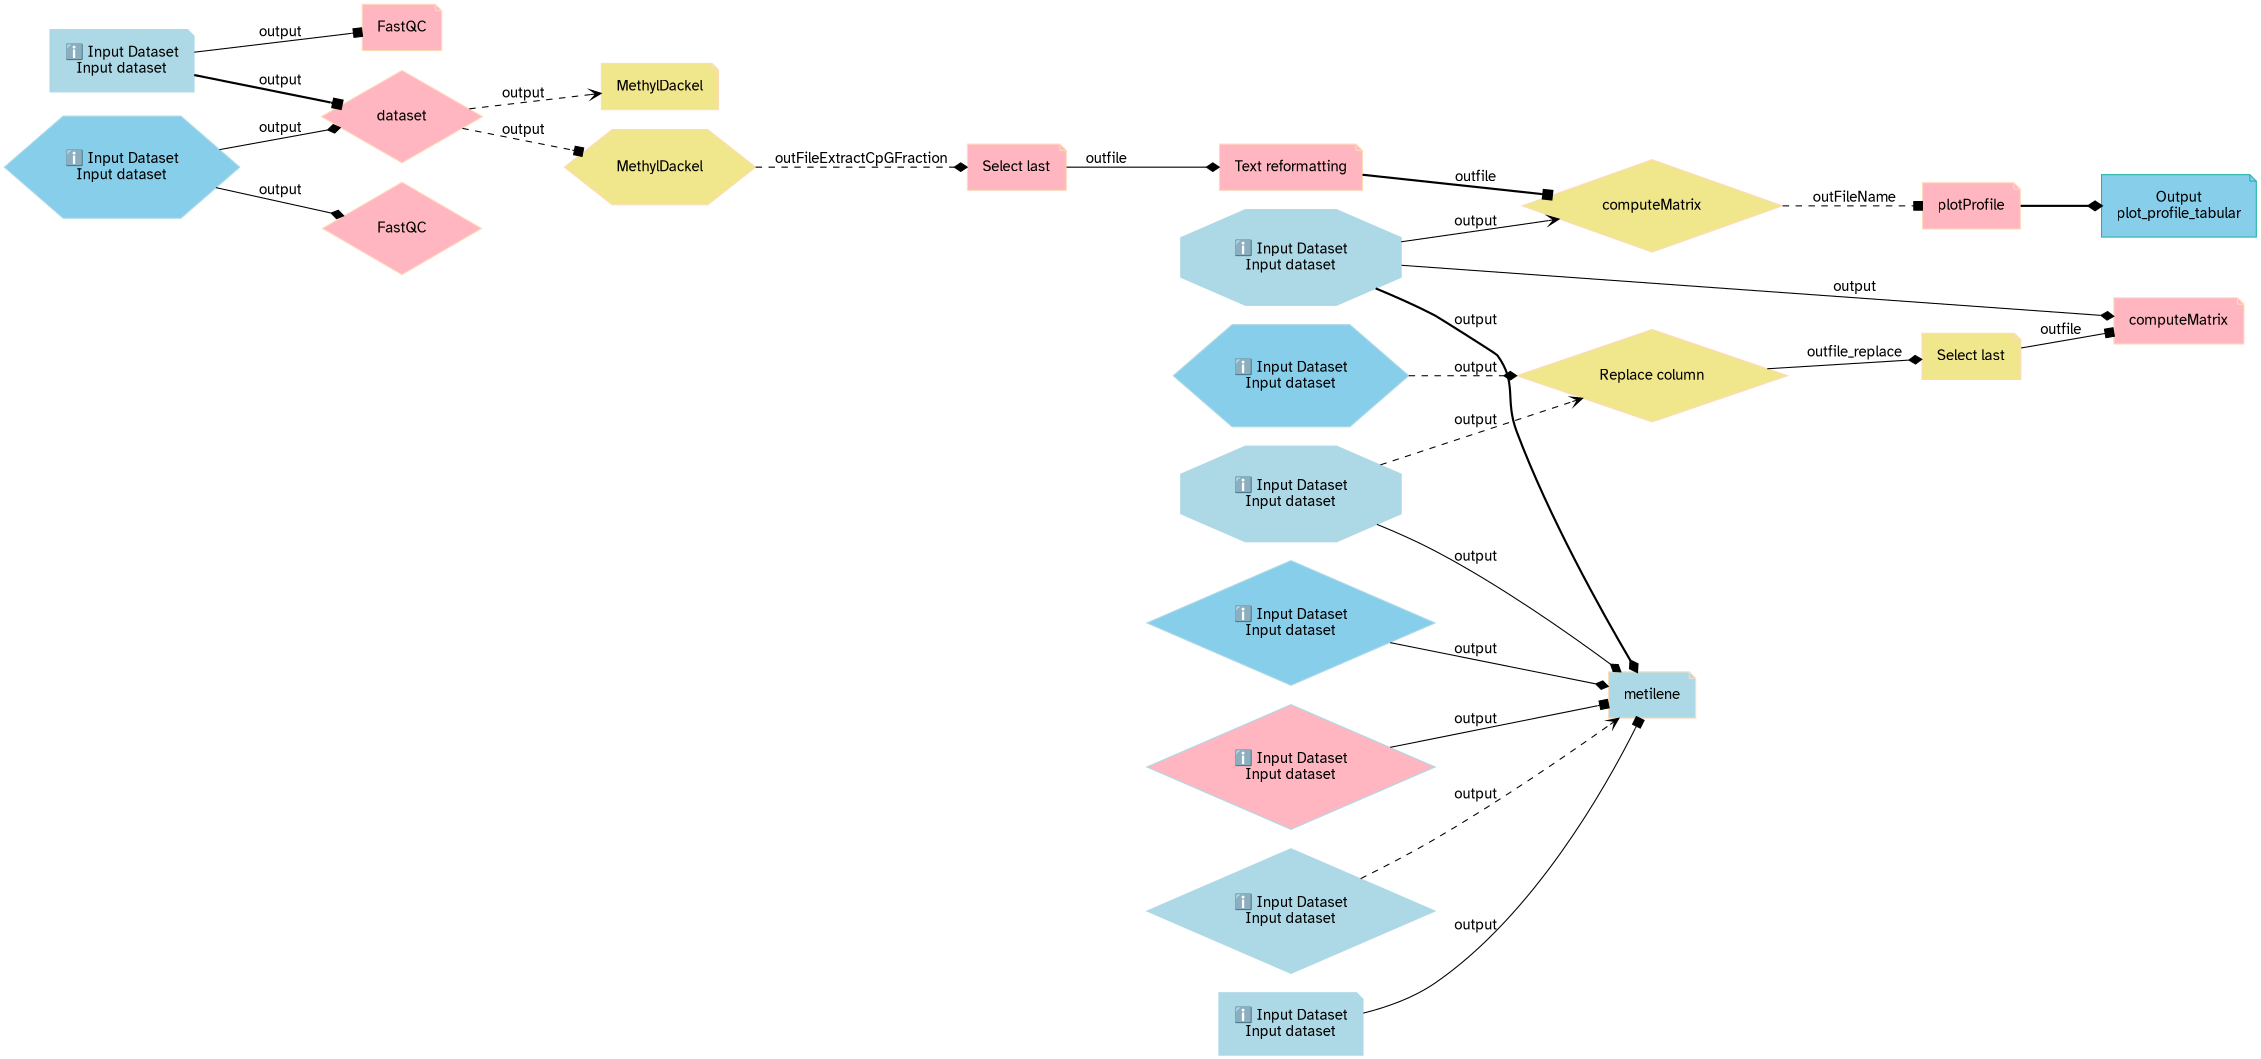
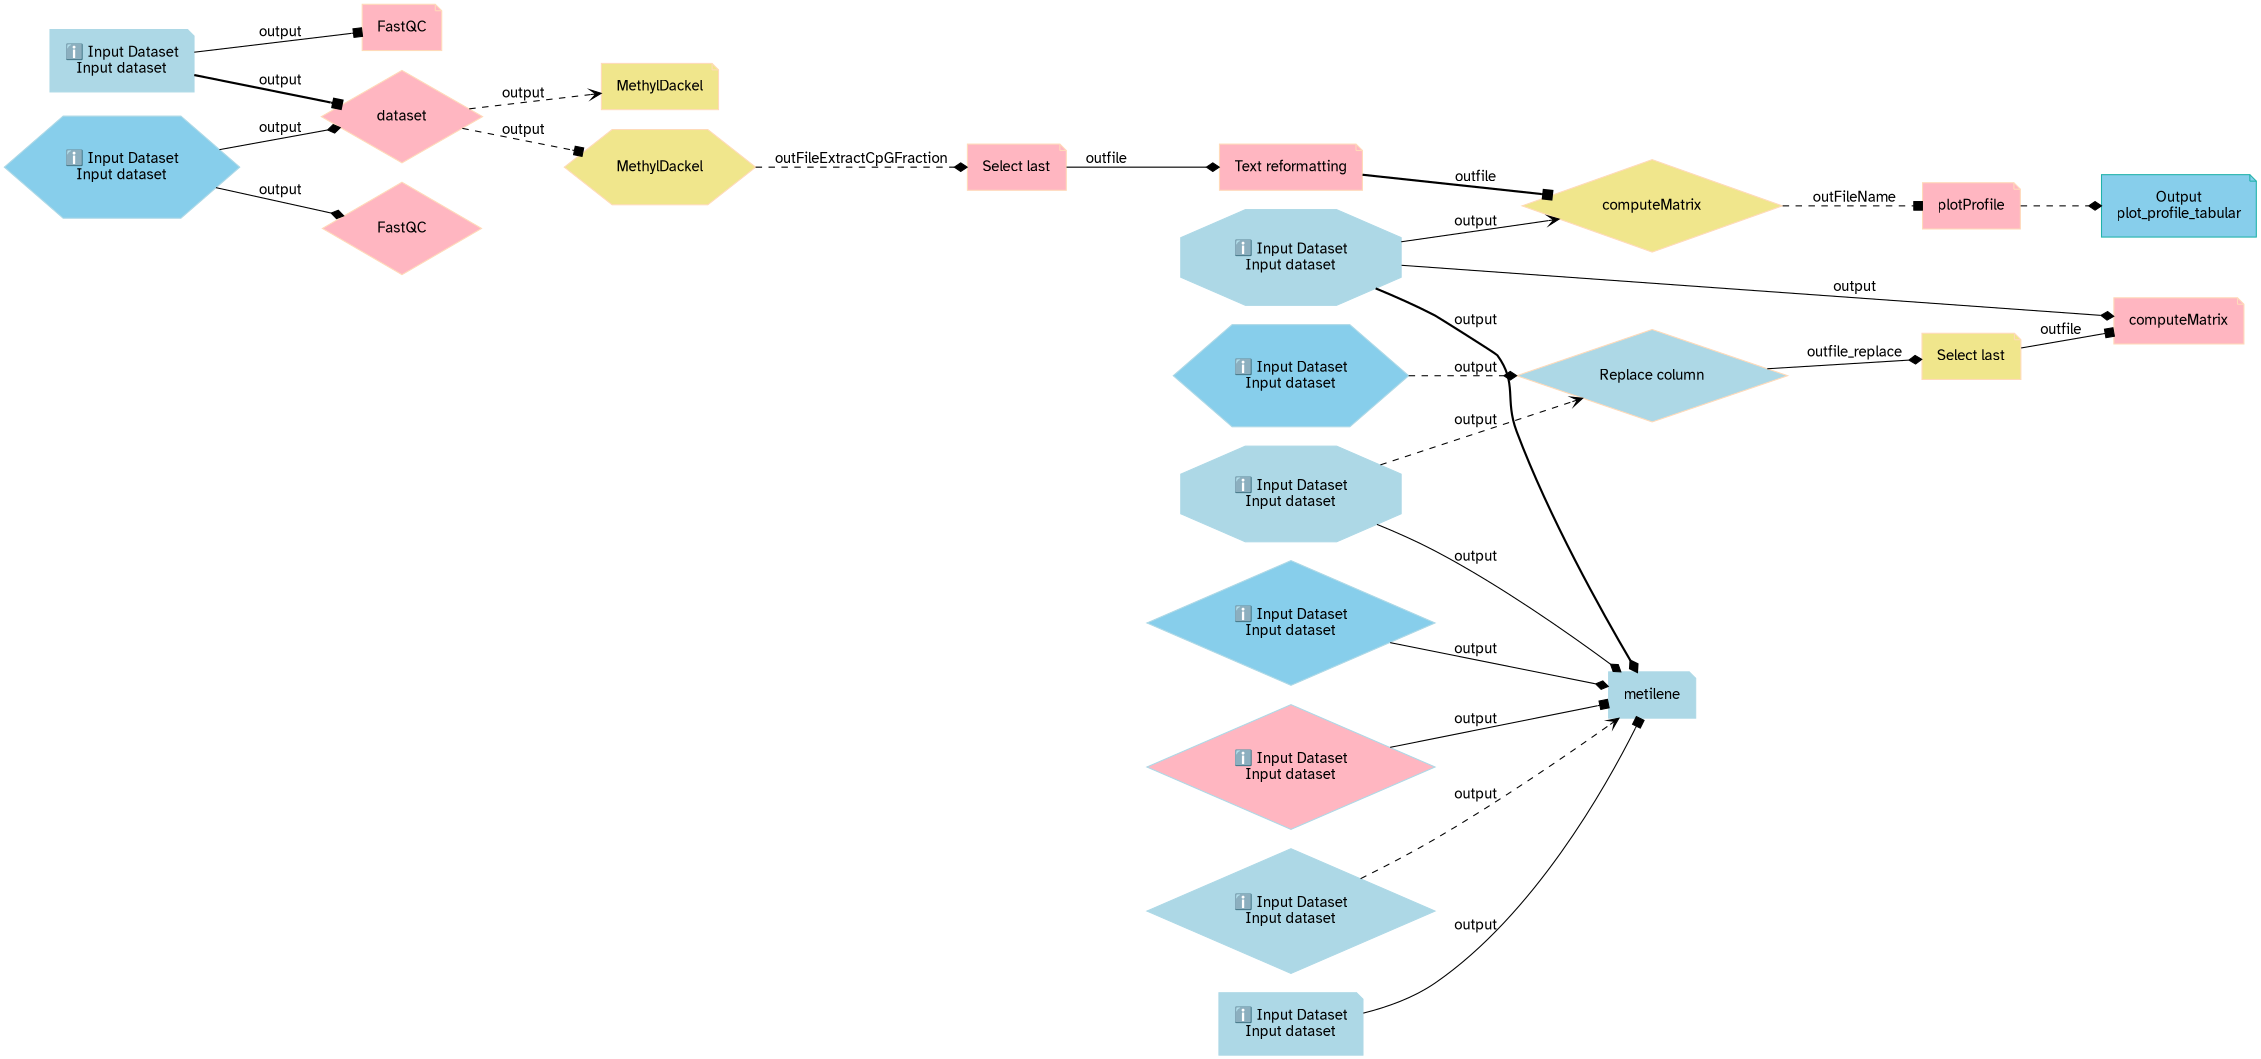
edge "plotProfile" -> "Output plot_profile_tabular": style bold -> dashed
node "Replace column": fillcolor khaki -> lightblue
node "metilene": color peachpuff -> lightblue
